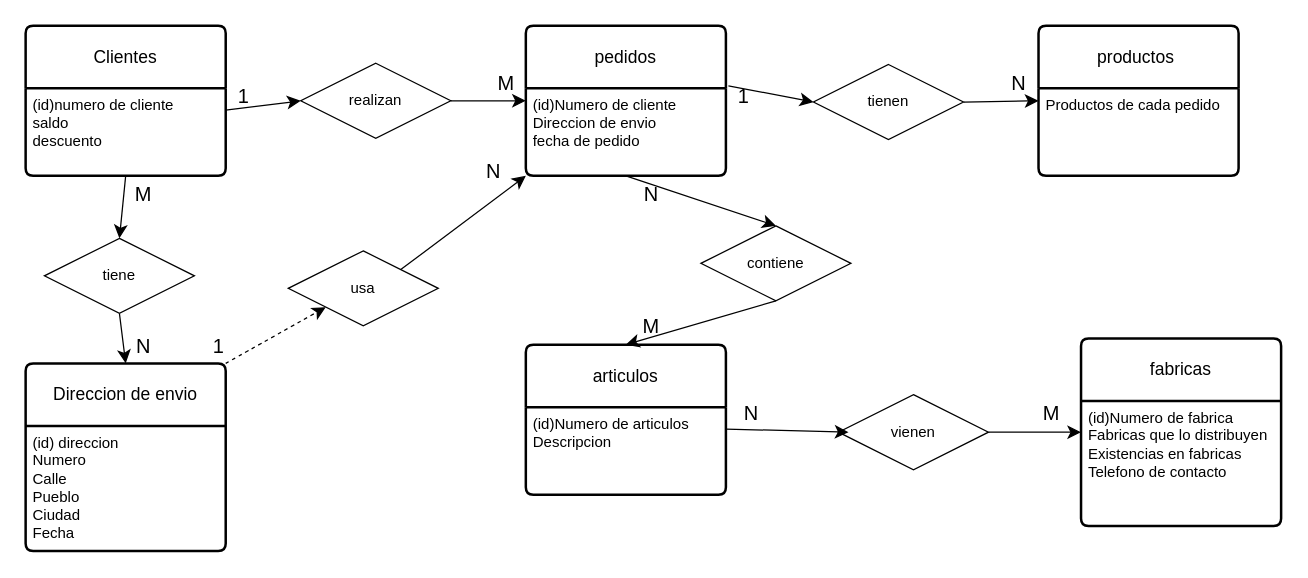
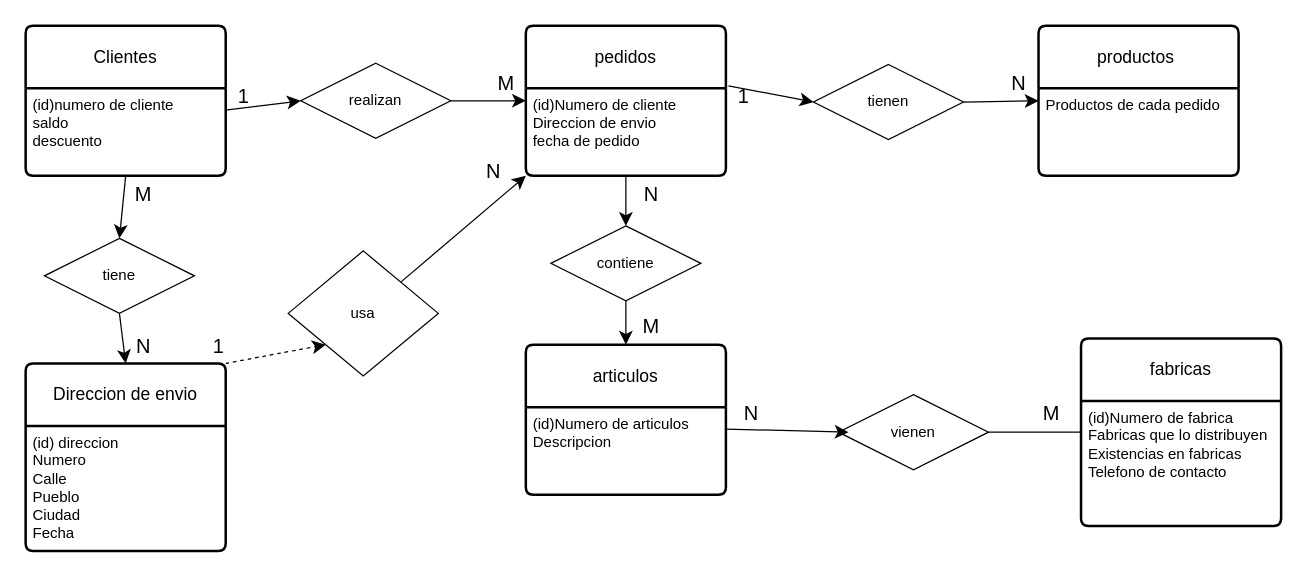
node "contiene": moved (776, 263) -> (626, 263)
node "usa": size 150x75 -> 150x125
edge "vienen" -> "fabricas": arrowhead classic -> none
